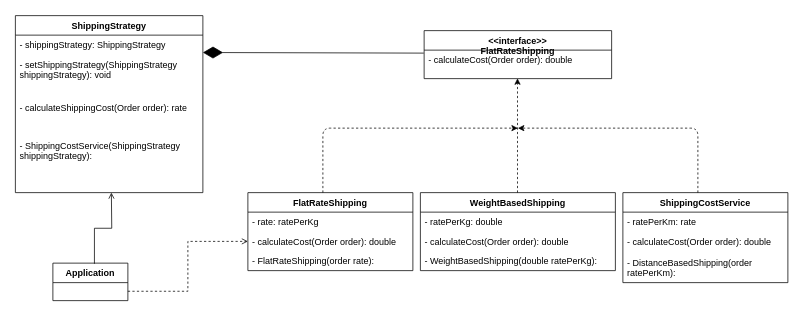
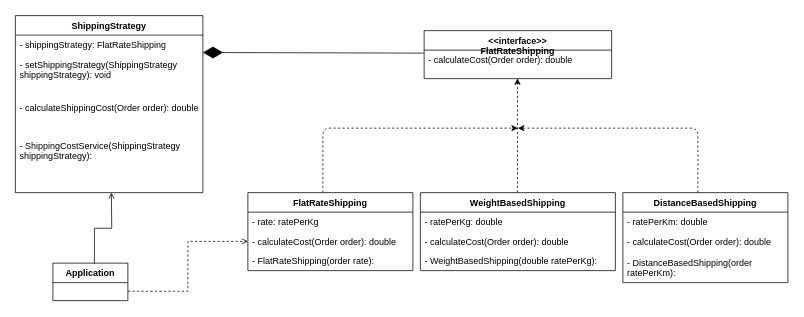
node "- shippingStrategy: ShippingStrategy": label "- shippingStrategy: ShippingStrategy" -> "- shippingStrategy: FlatRateShipping"
node "- calculateShippingCost(Order order): rate": label "- calculateShippingCost(Order order): rate" -> "- calculateShippingCost(Order order): double"
node "ShippingCostService": label "ShippingCostService" -> "DistanceBasedShipping"
node "- ratePerKm: rate": label "- ratePerKm: rate" -> "- ratePerKm: double"
